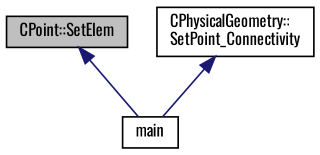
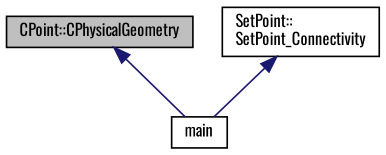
node "CPoint::SetElem": label "CPoint::SetElem" -> "CPoint::CPhysicalGeometry"
node "CPhysicalGeometry:: SetPoint_Connectivity": label "CPhysicalGeometry:: SetPoint_Connectivity" -> "SetPoint:: SetPoint_Connectivity"
